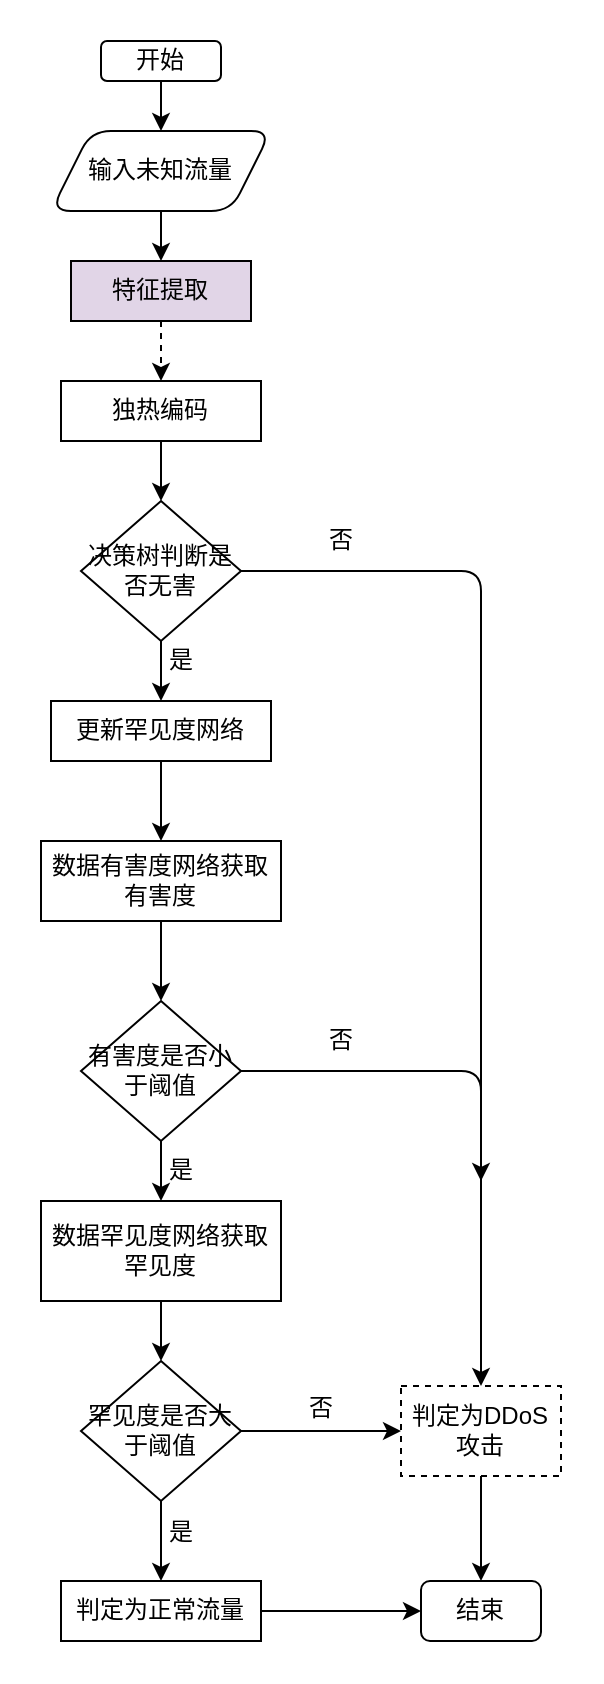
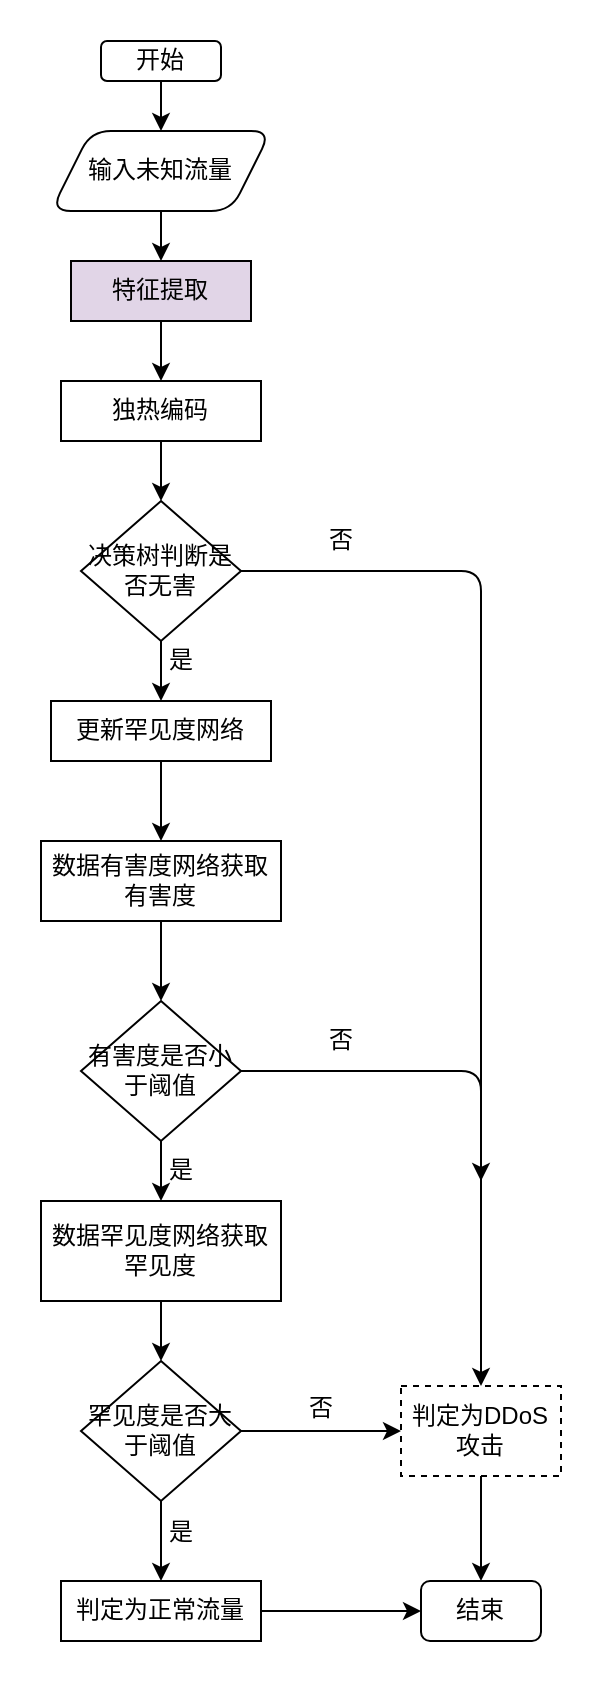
edge "特征提取" -> "独热编码": style dashed -> solid
